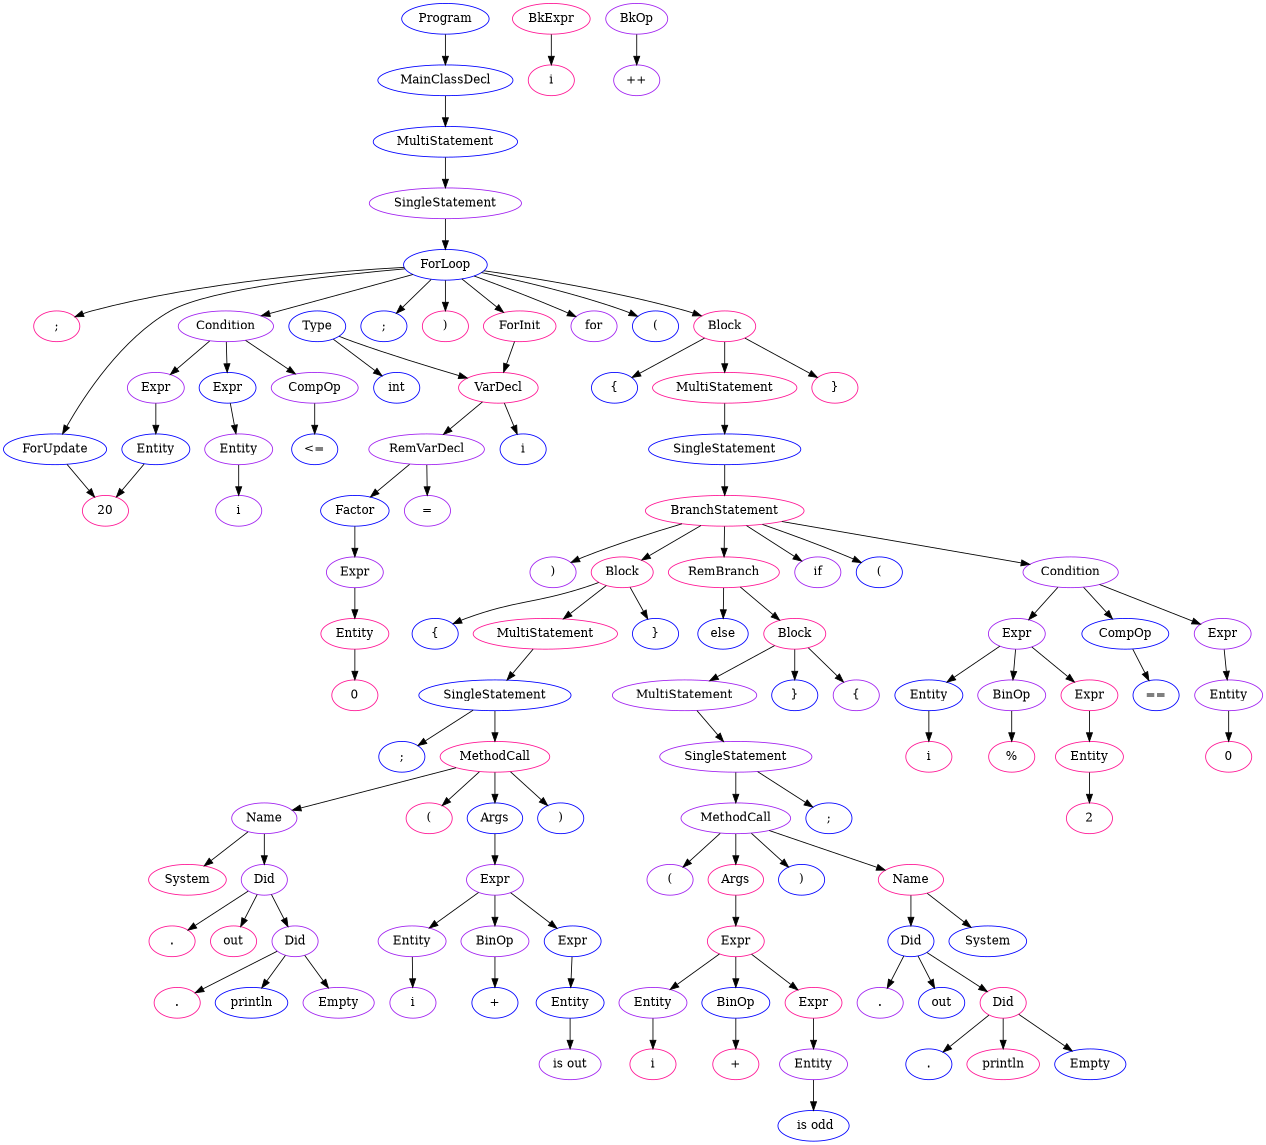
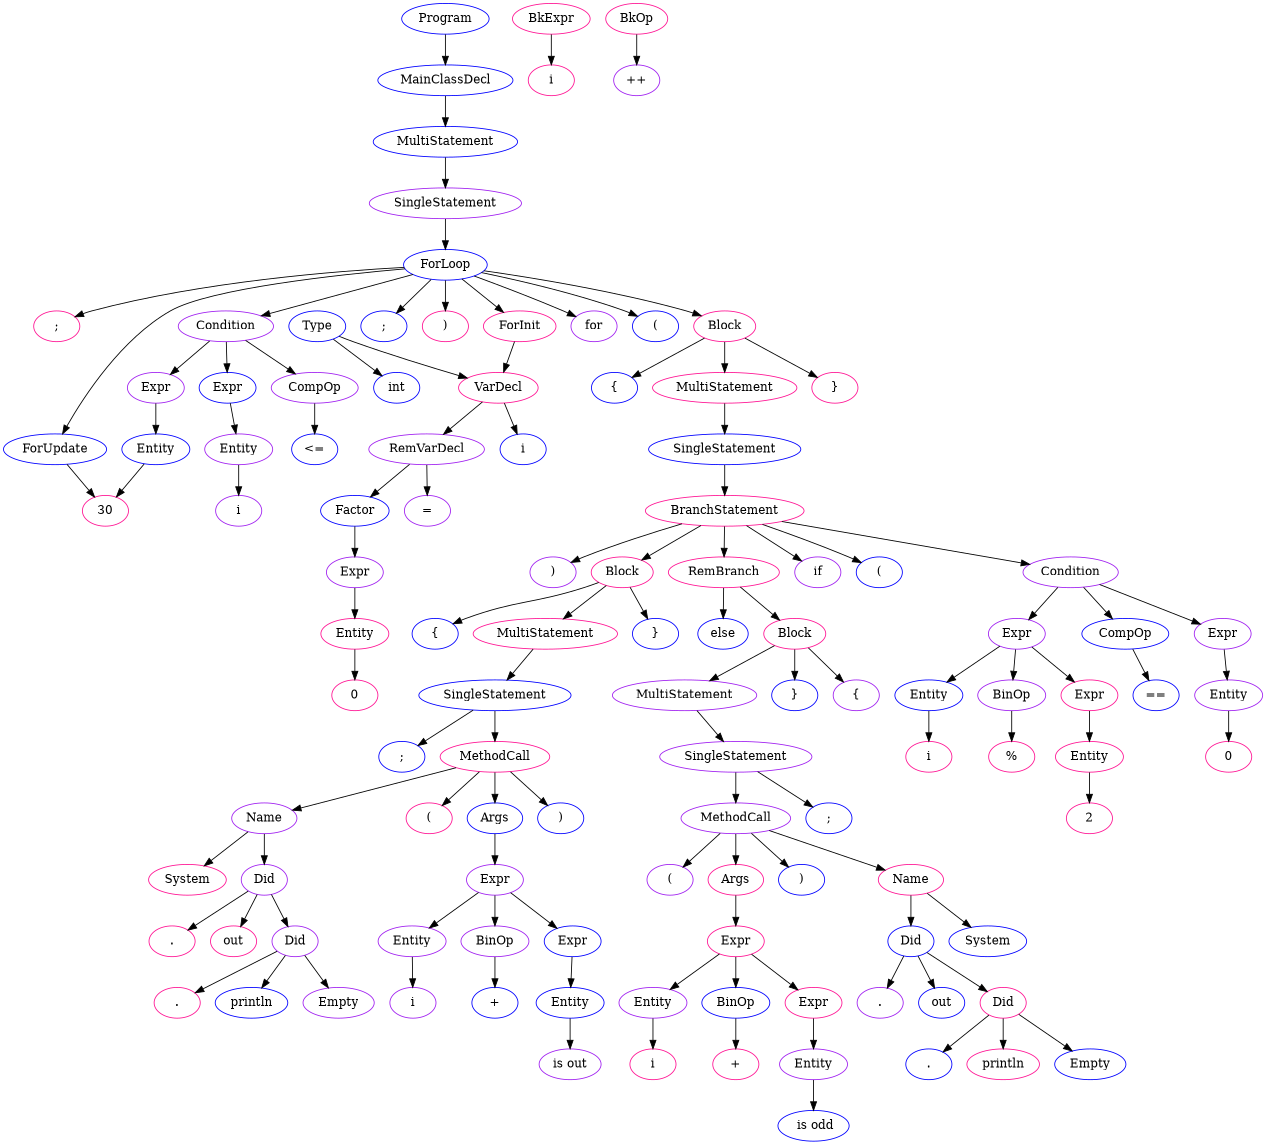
node "BkOp": color purple -> deeppink
node "20": label "20" -> "30"
